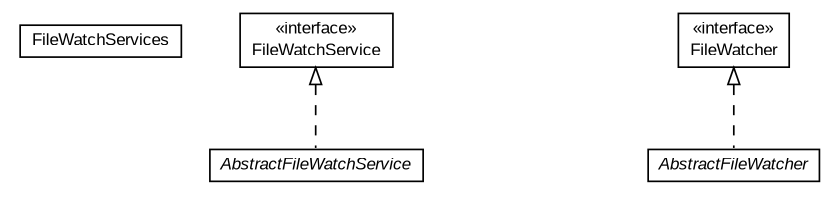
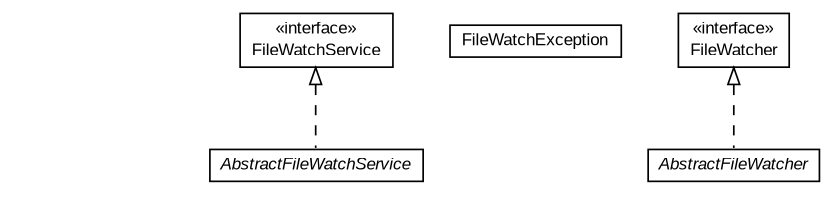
node "FileWatchServices": removed
node "FileWatchException": added
